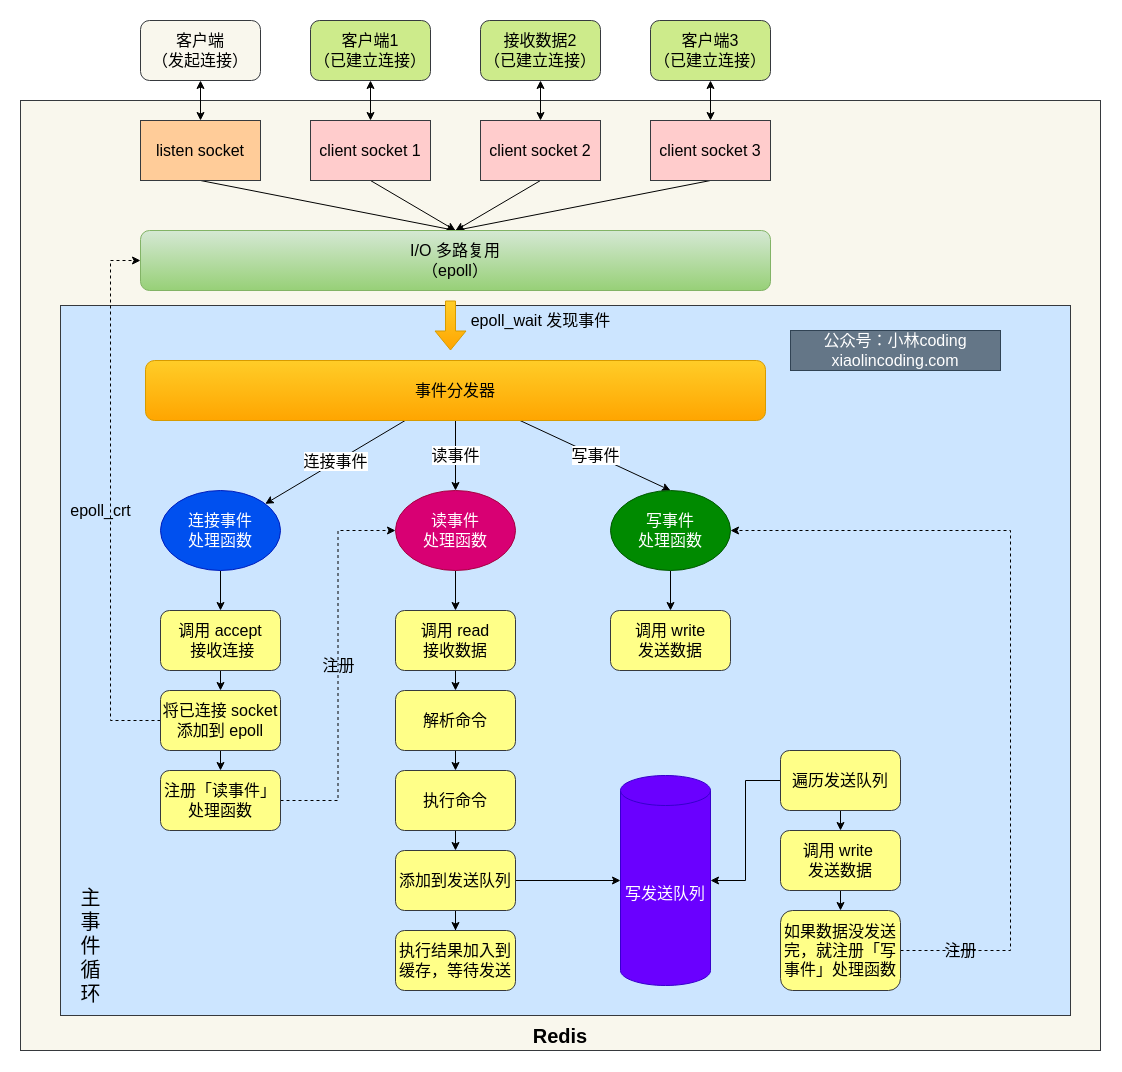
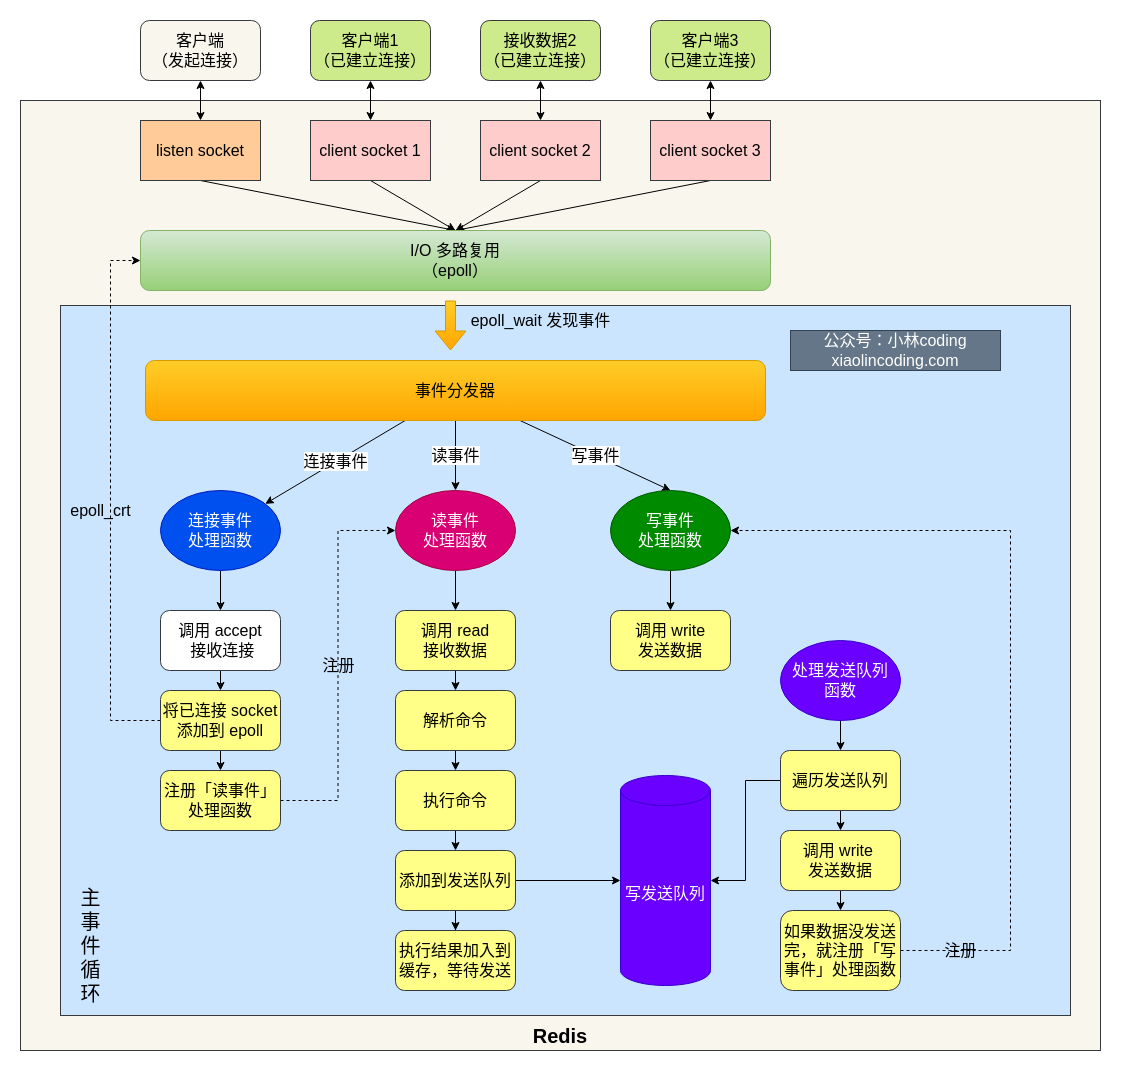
node "调用 accept 接收连接": fillcolor #ffff88 -> #ffffff
node "处理发送队列 函数": added
edge "处理发送队列 函数" -> "遍历发送队列": added
